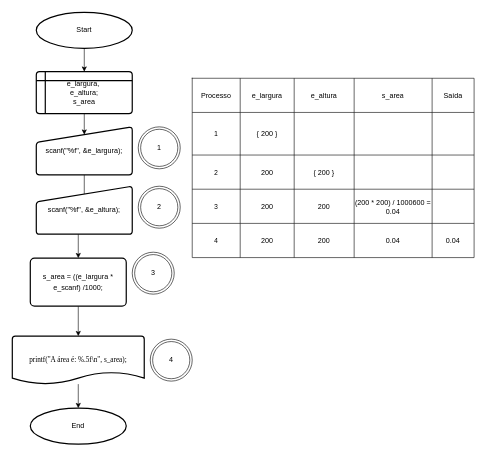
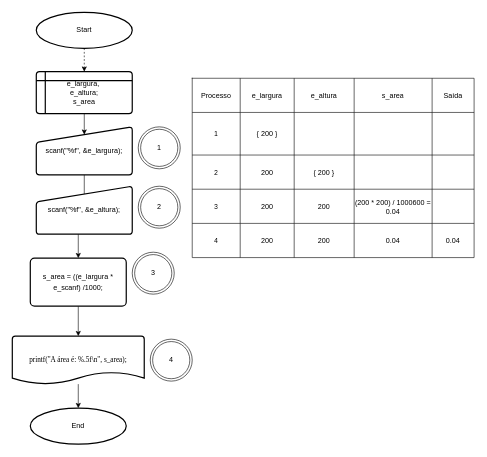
edge "Start" -> "e_largura, e_altura; s_area": style solid -> dashed
